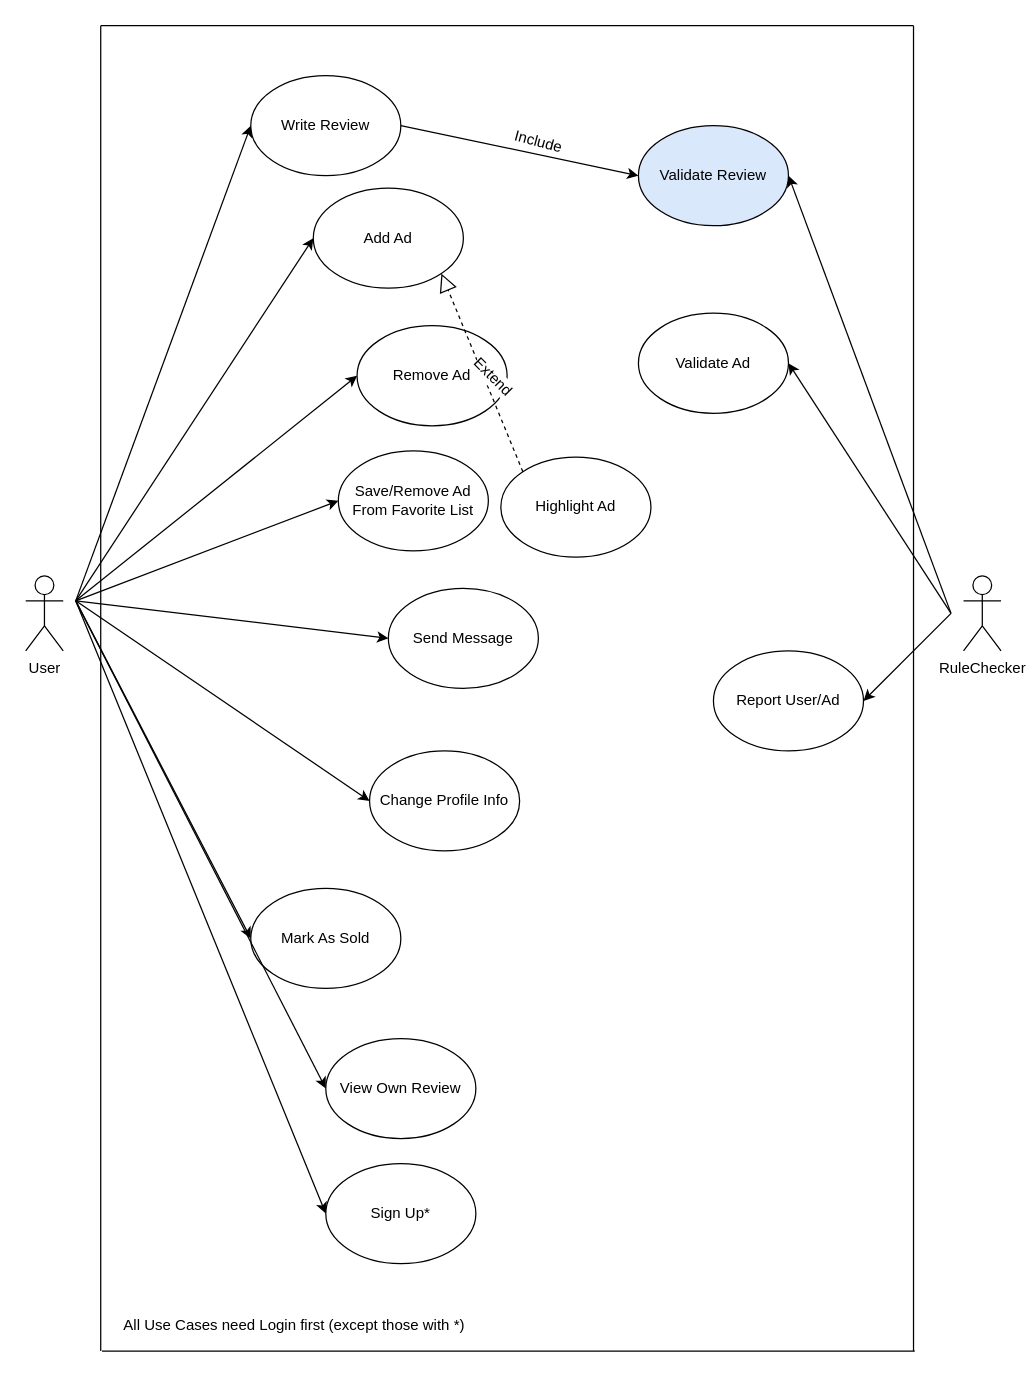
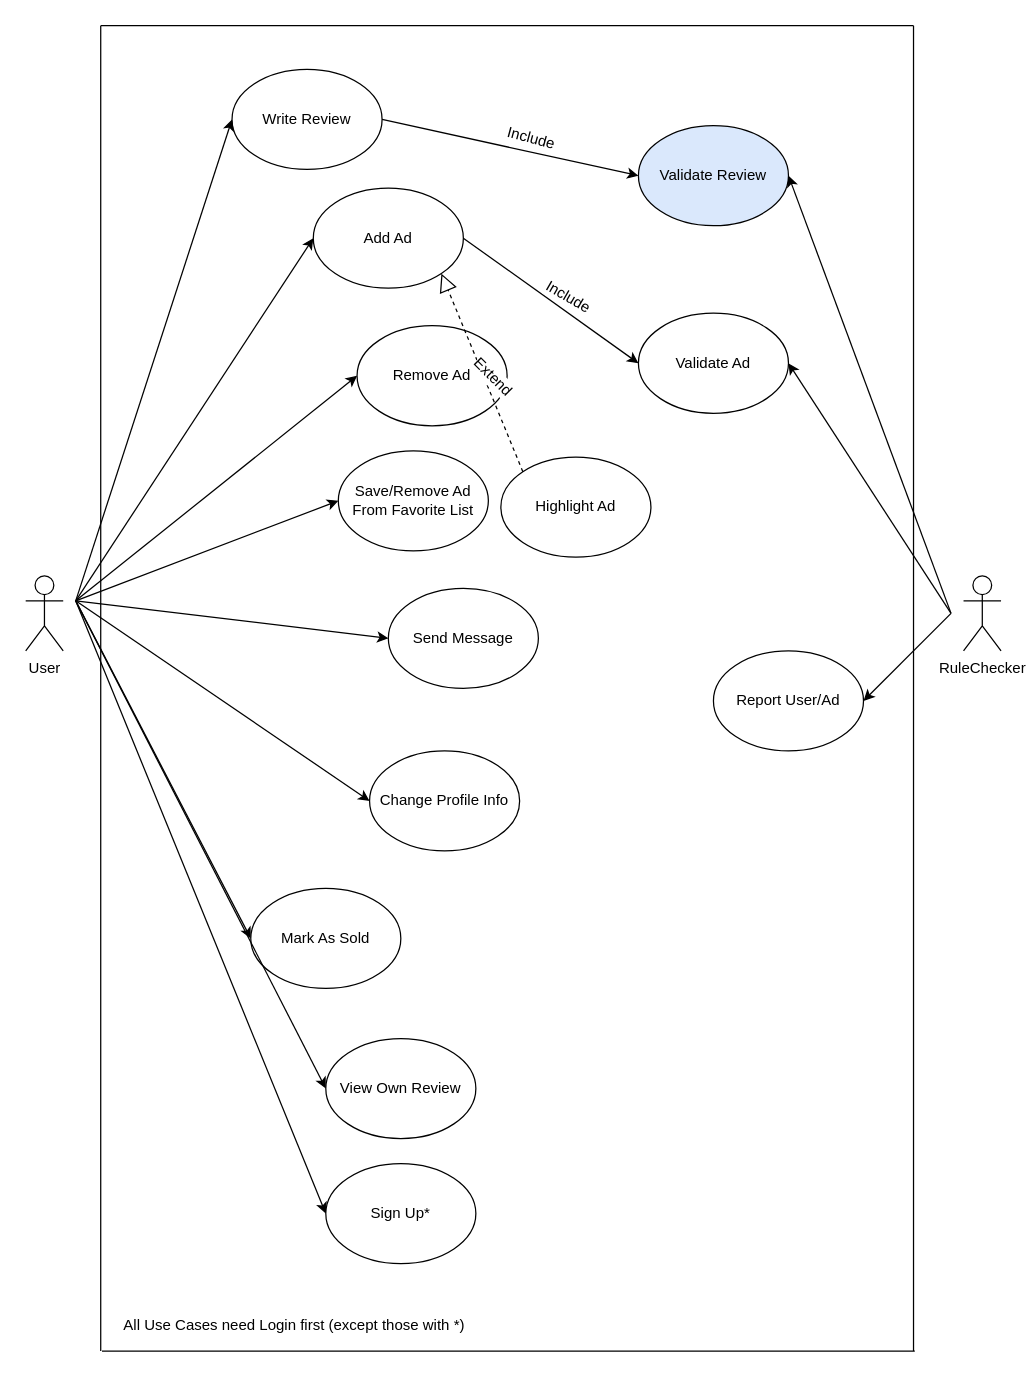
node "Write Review": moved (326, 126) -> (307, 119)
edge "Add Ad" -> "Validate Ad": added, label "Include"
